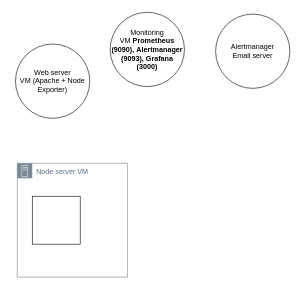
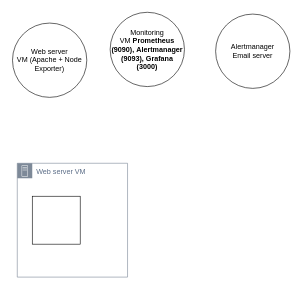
node "Web server VM (Apache + Node Exporter)": moved (53, 81) -> (50, 60)
node "Node server VM": label "Node server VM" -> "Web server VM"
